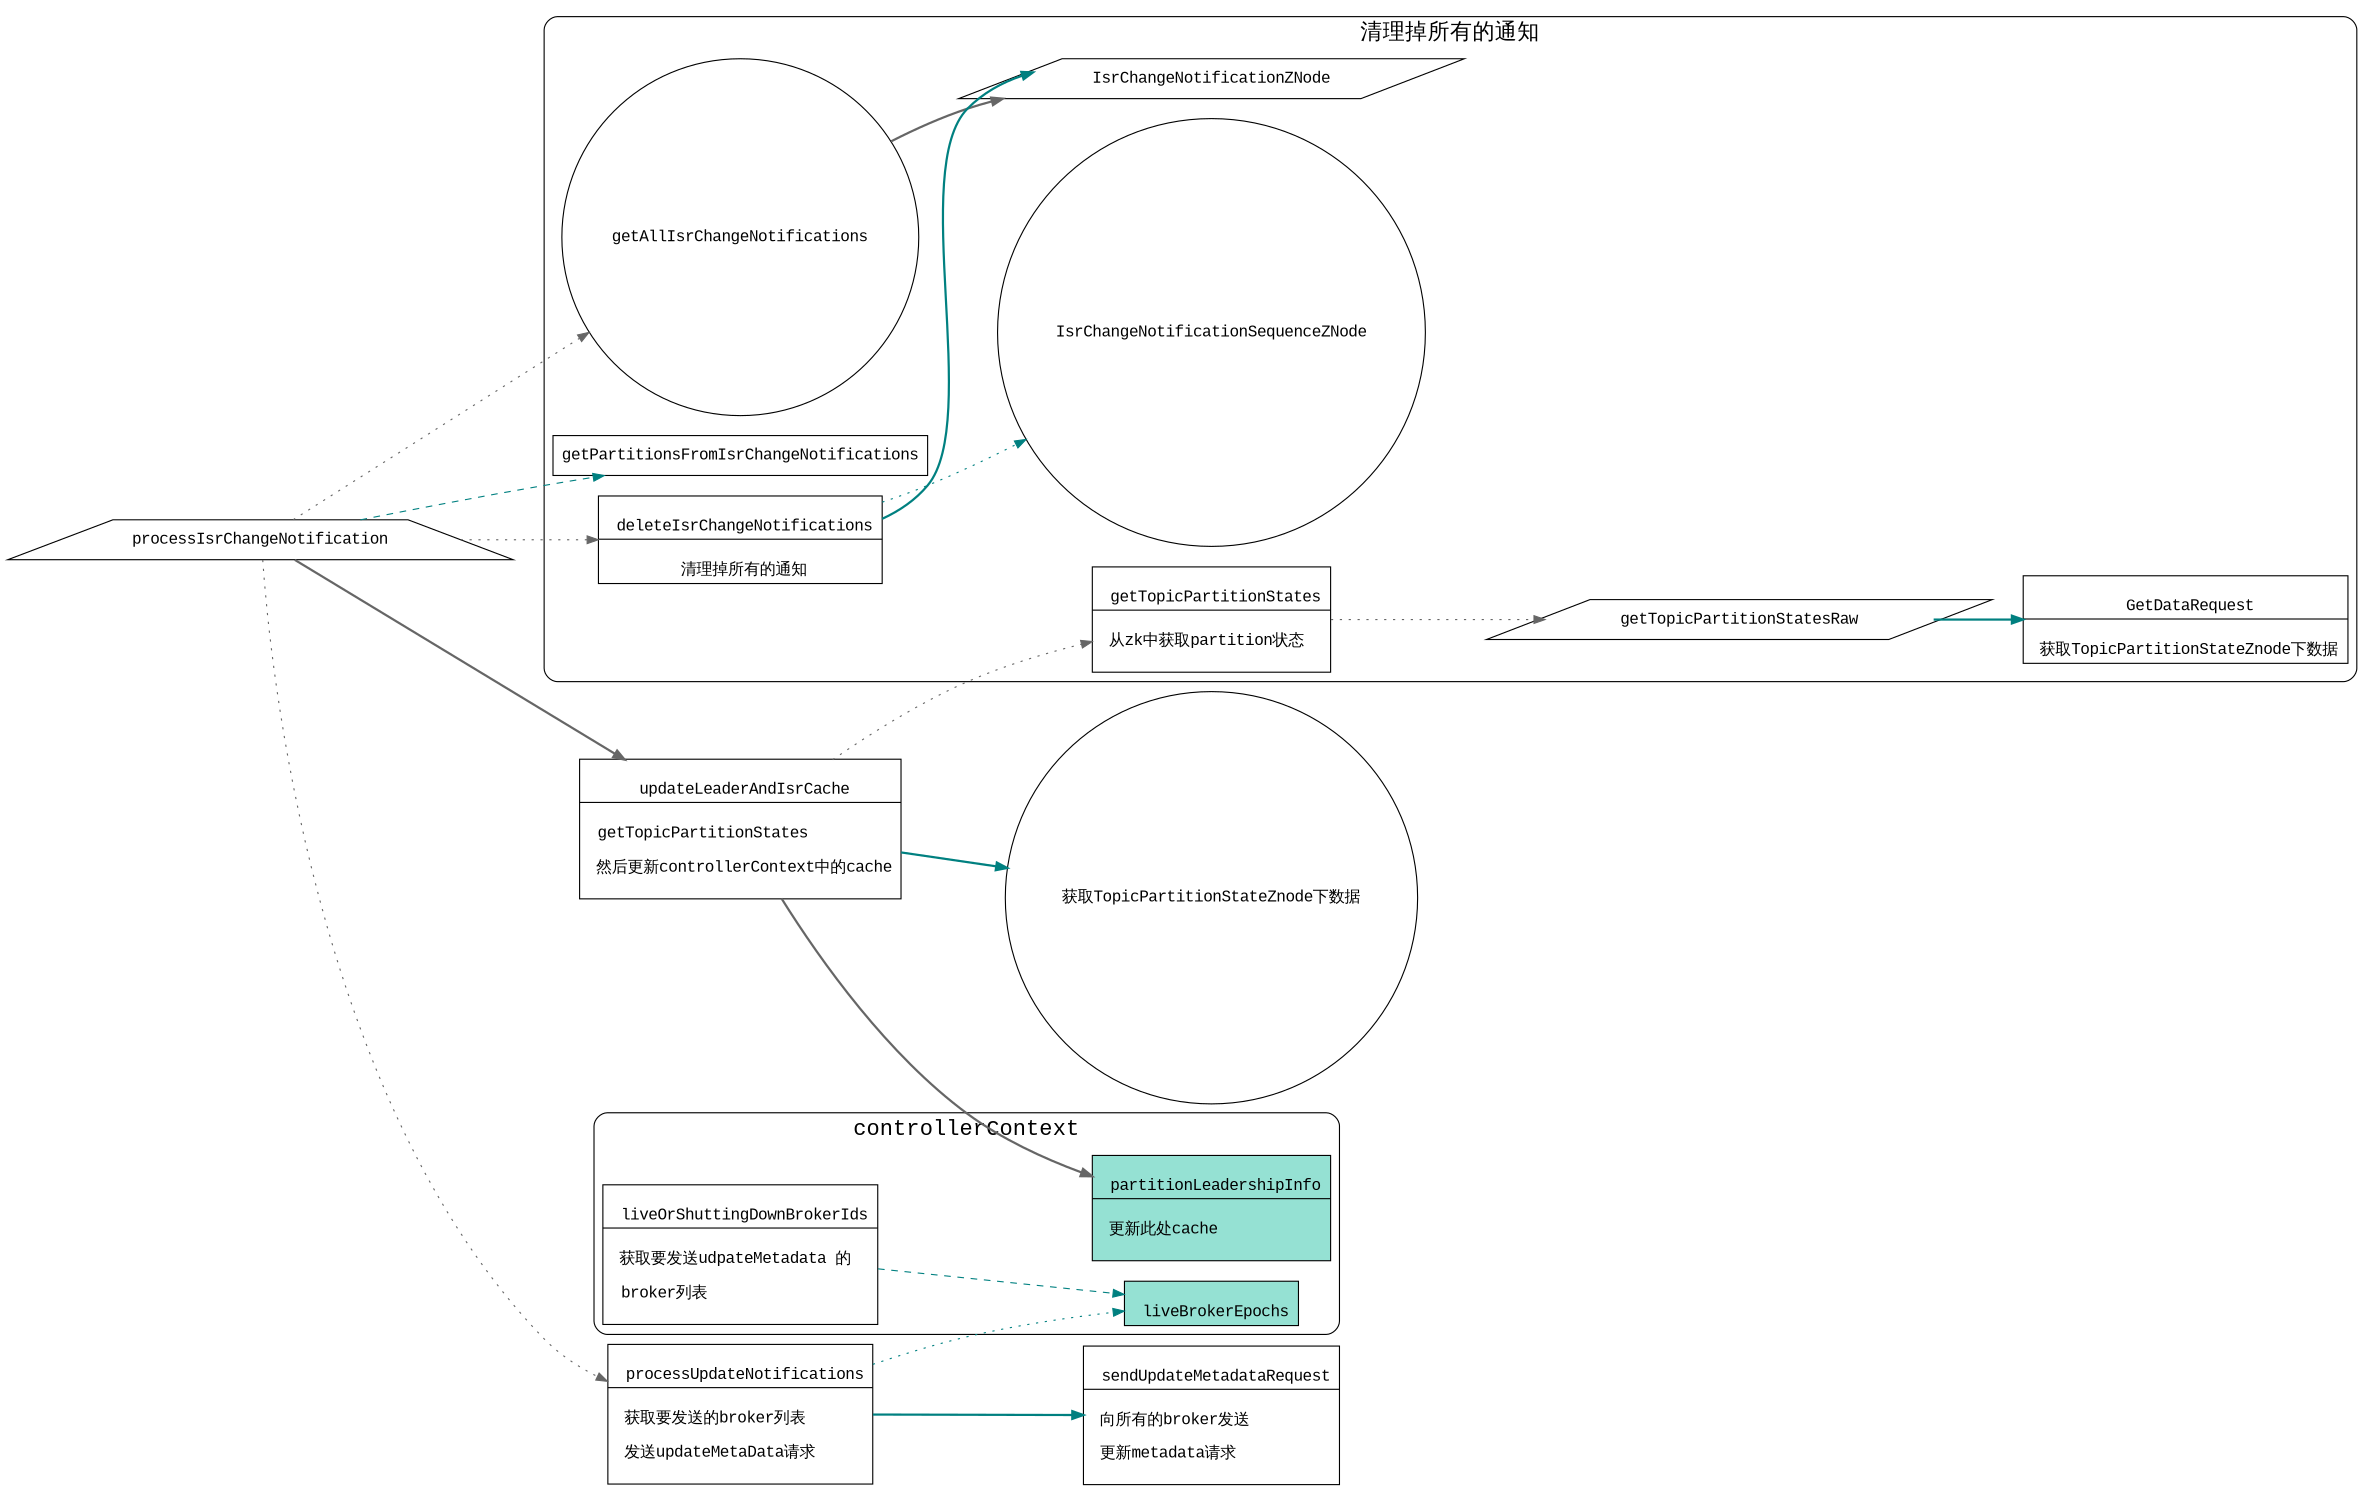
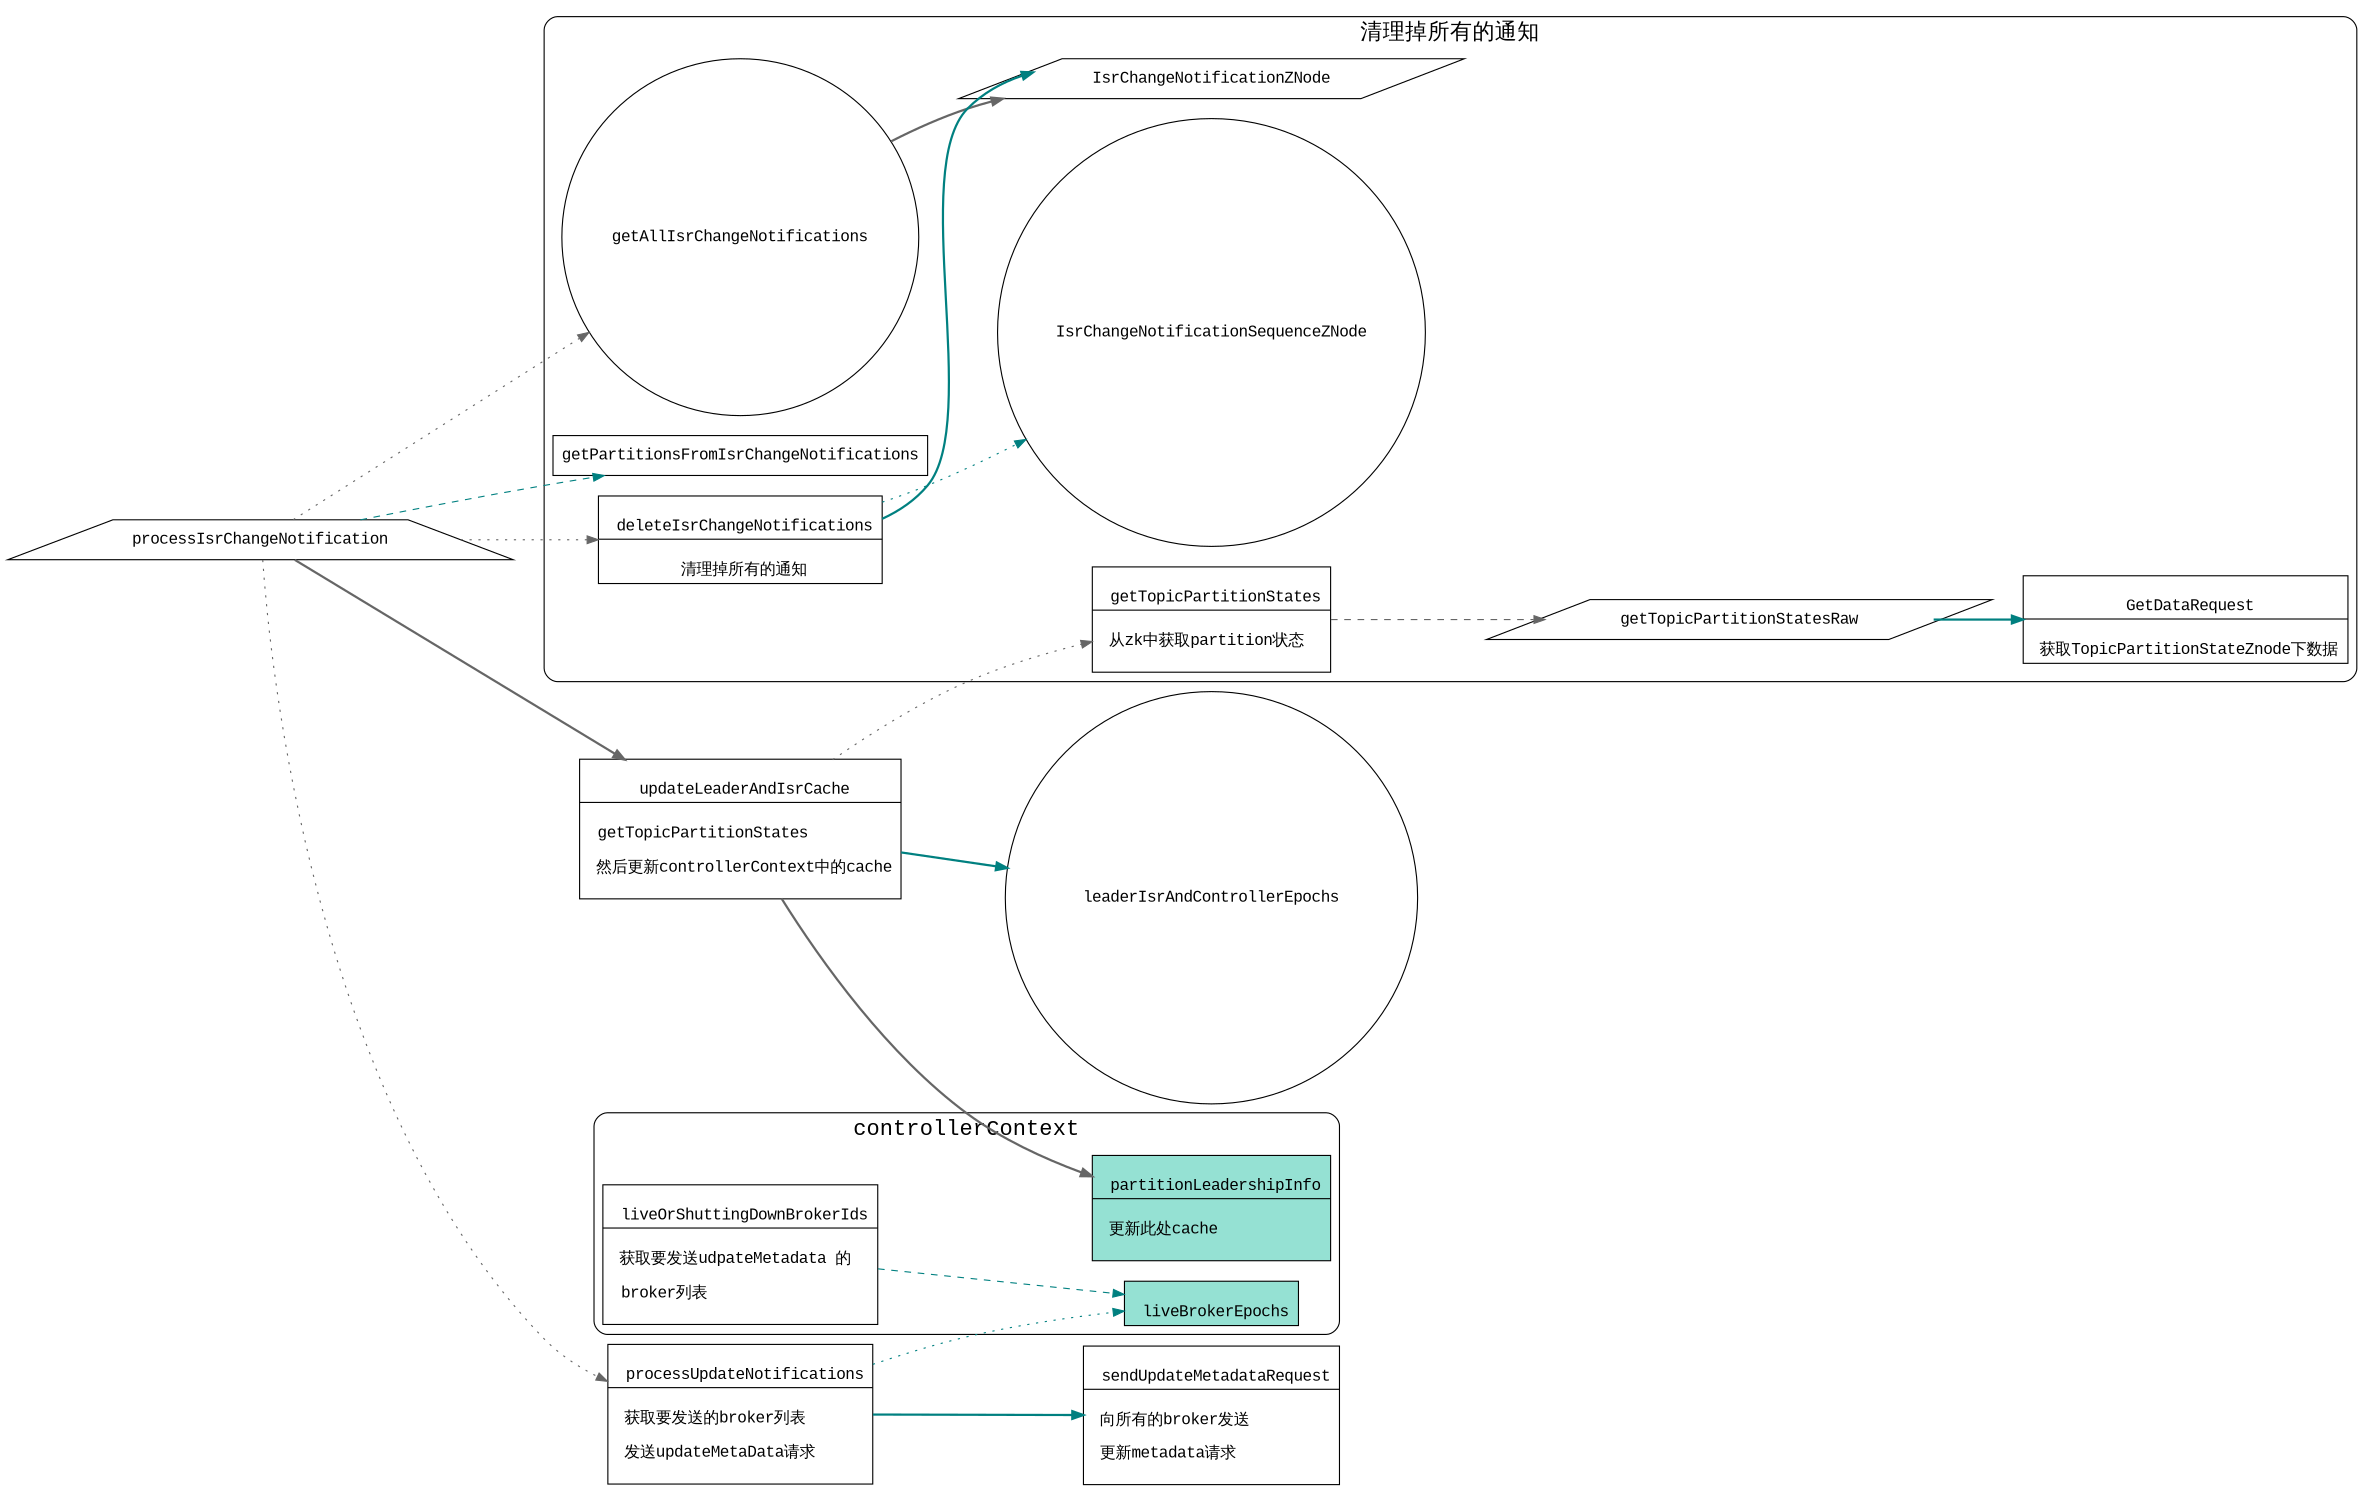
edge "getTopicPartitionStates" -> "getTopicPartitionStatesRaw": style dotted -> dashed
node "获取TopicPartitionStateZnode下数据": label "获取TopicPartitionStateZnode下数据" -> "leaderIsrAndControllerEpochs"
